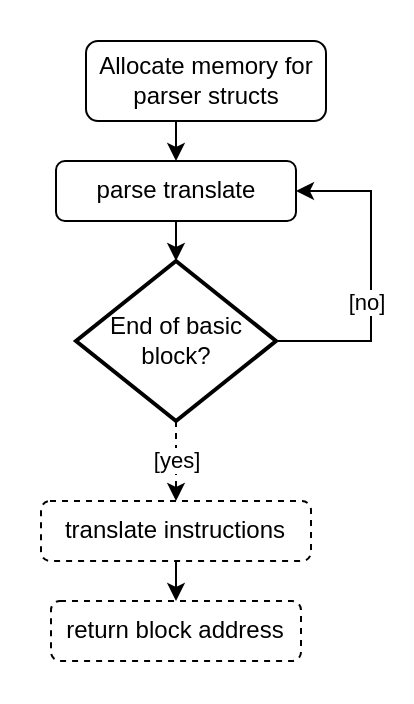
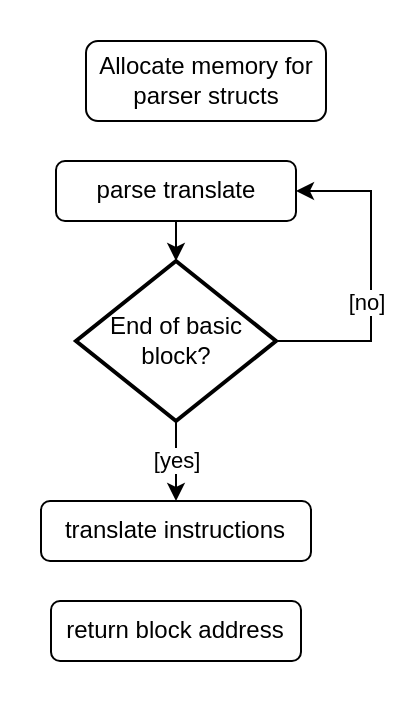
edge "Allocate memory for parser structs" -> "parse translate": removed
edge "End of basic block?" -> "translate instructions": style dashed -> solid
node "translate instructions": style dashed -> solid
edge "translate instructions" -> "return block address": removed
node "return block address": style dashed -> solid
